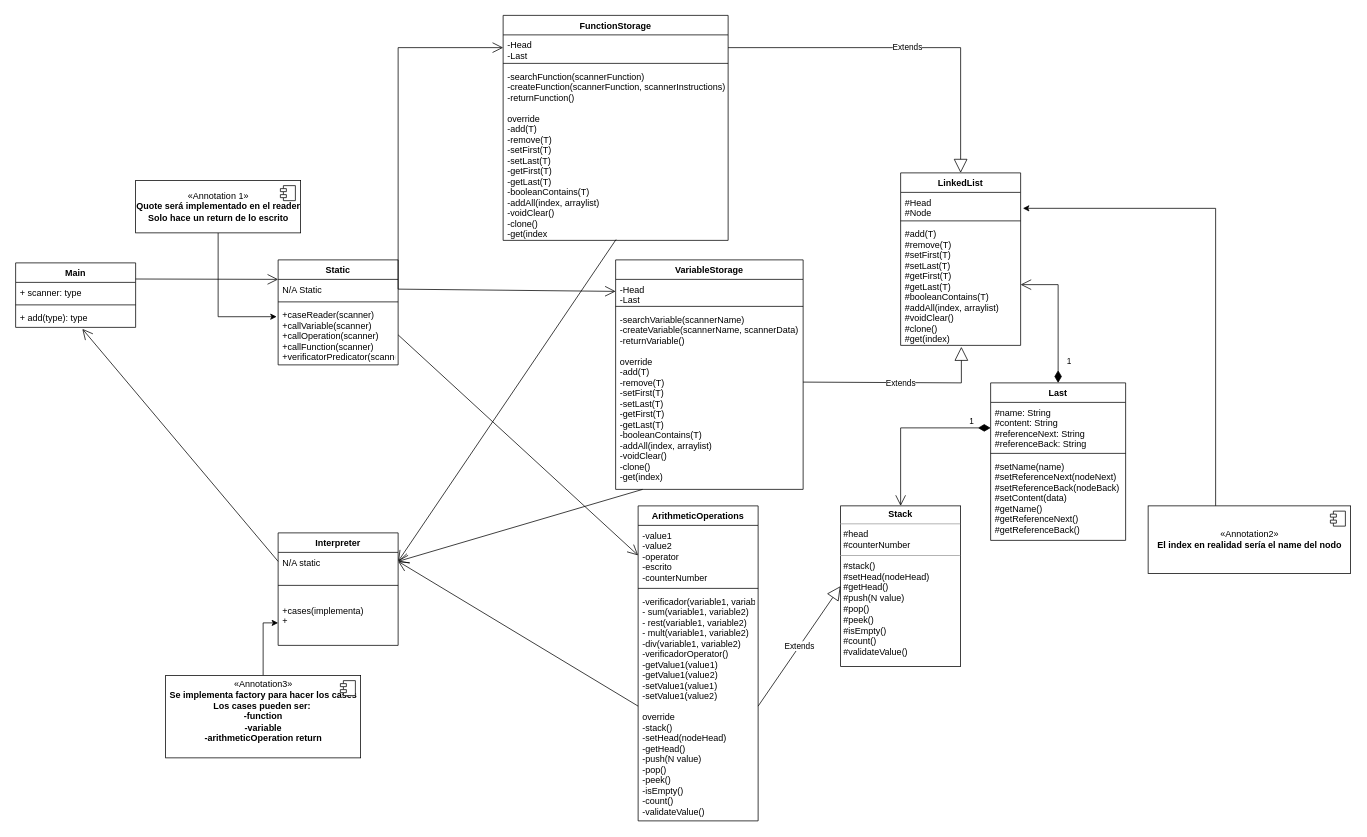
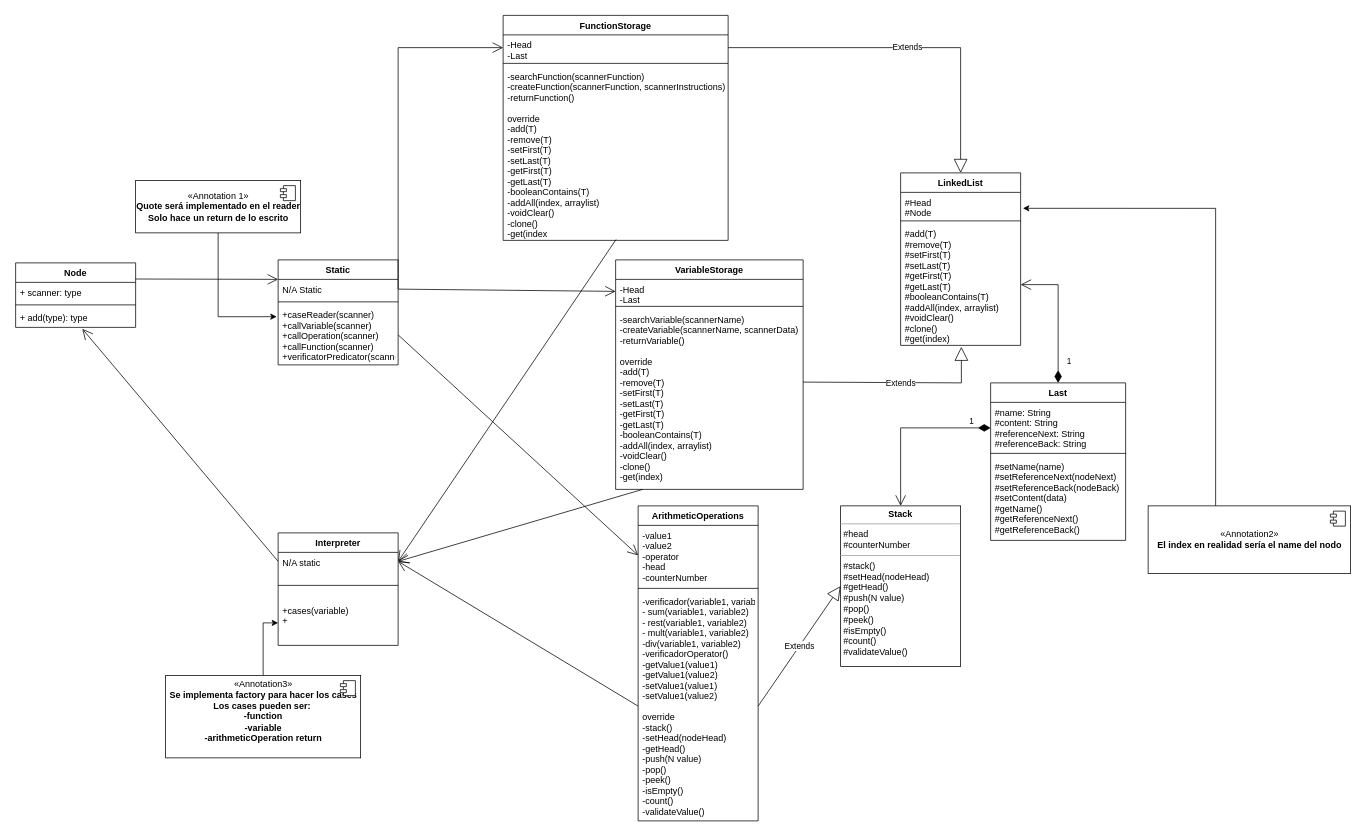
node "Main": label "Main" -> "Node"
node "-value1 -value2 -operator -escrito -counterNumber": label "-value1 -value2 -operator -escrito -counterNumber" -> "-value1 -value2 -operator -head -counterNumber"
node "+cases(implementa) +": label "+cases(implementa) +" -> "+cases(variable) +"
